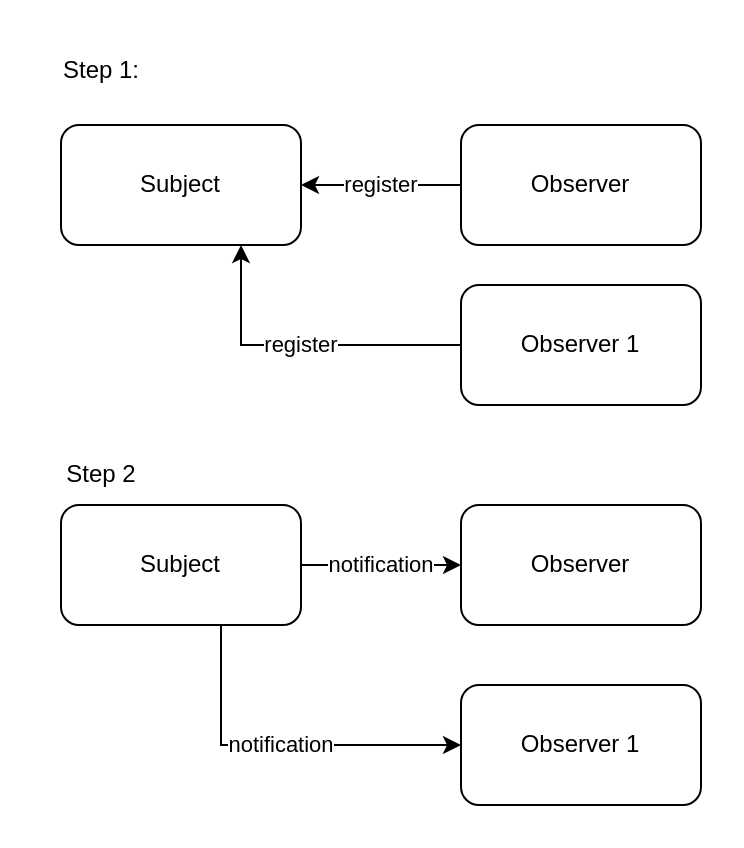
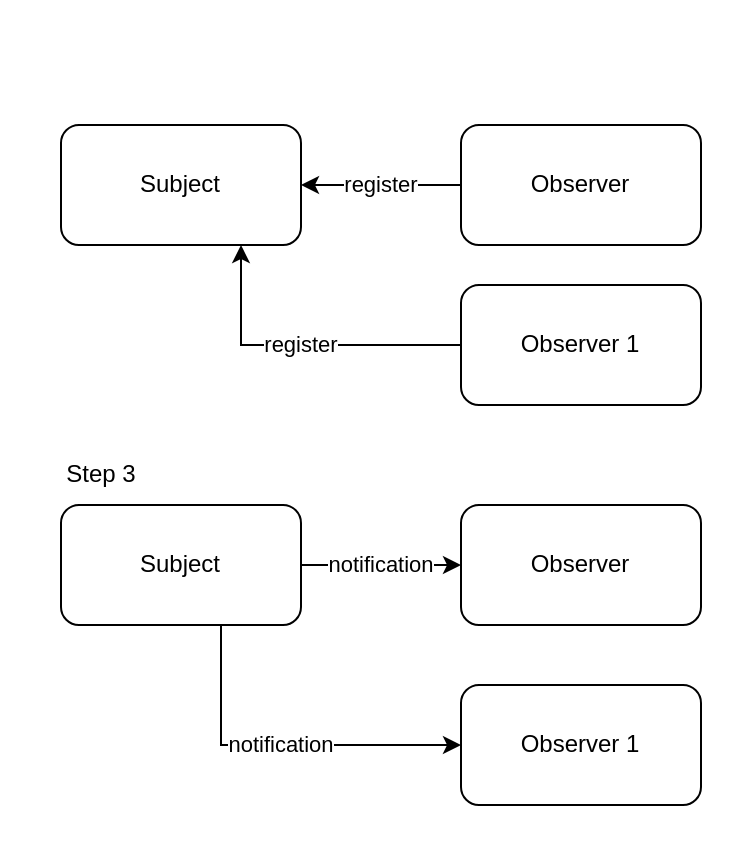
node "Step 1:": removed
node "Step 2": label "Step 2" -> "Step 3"
